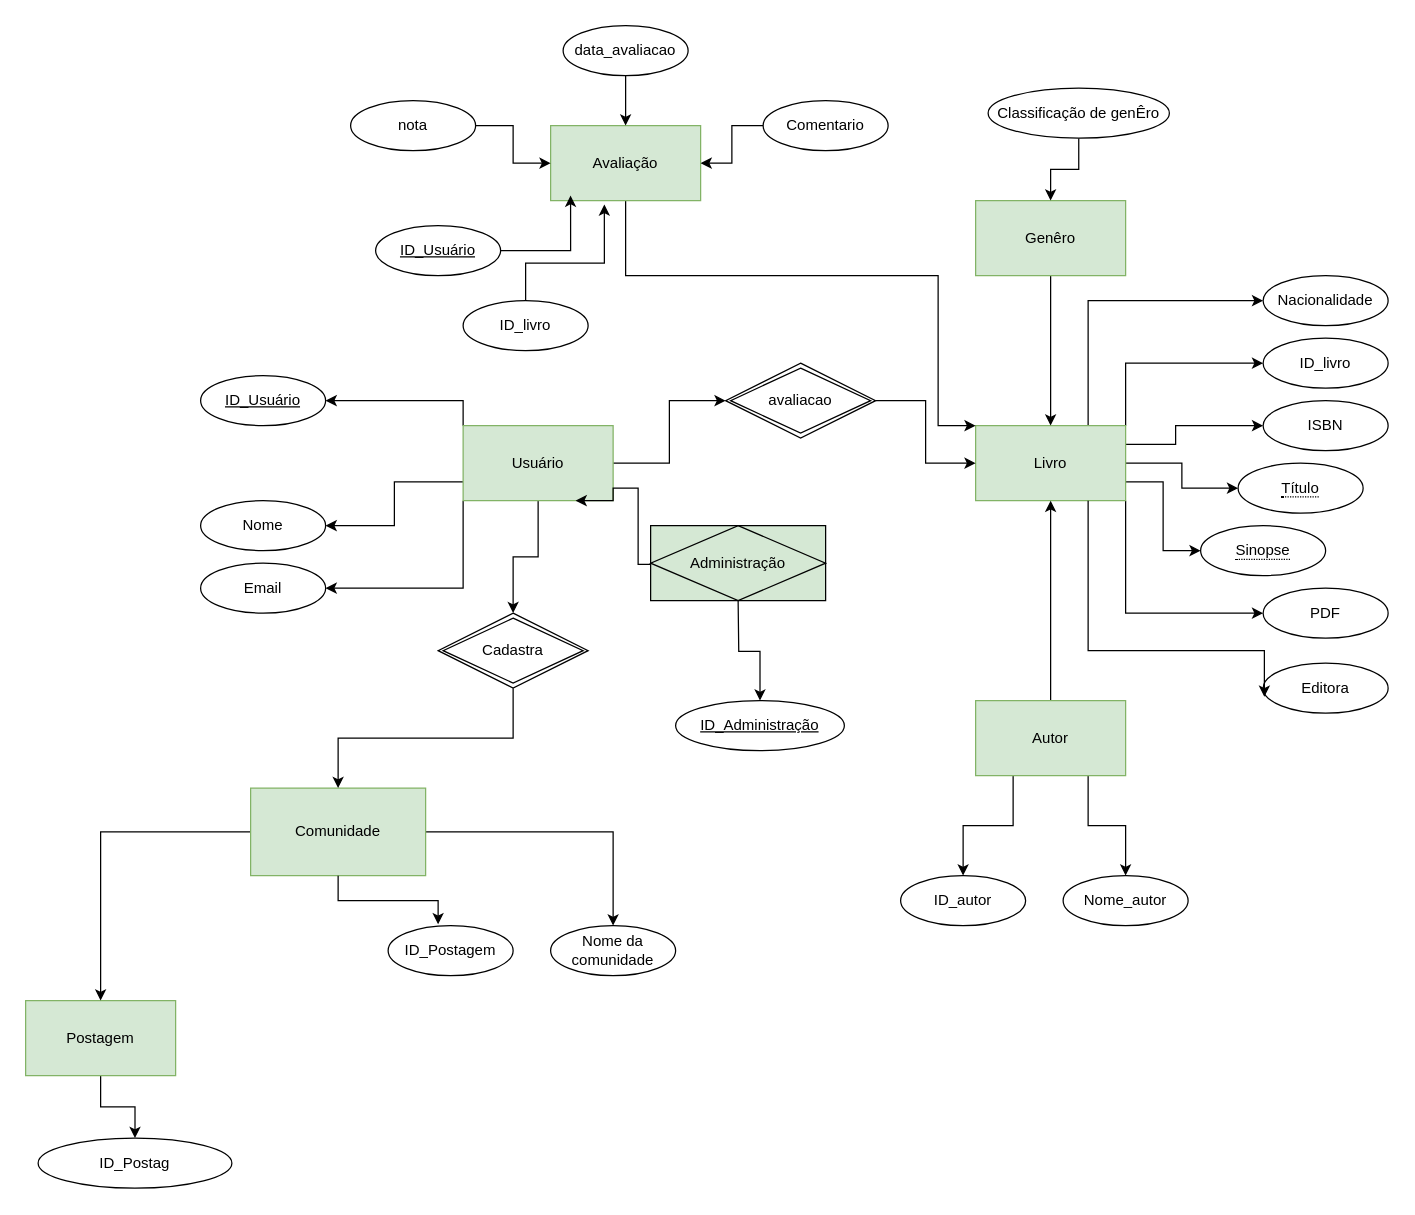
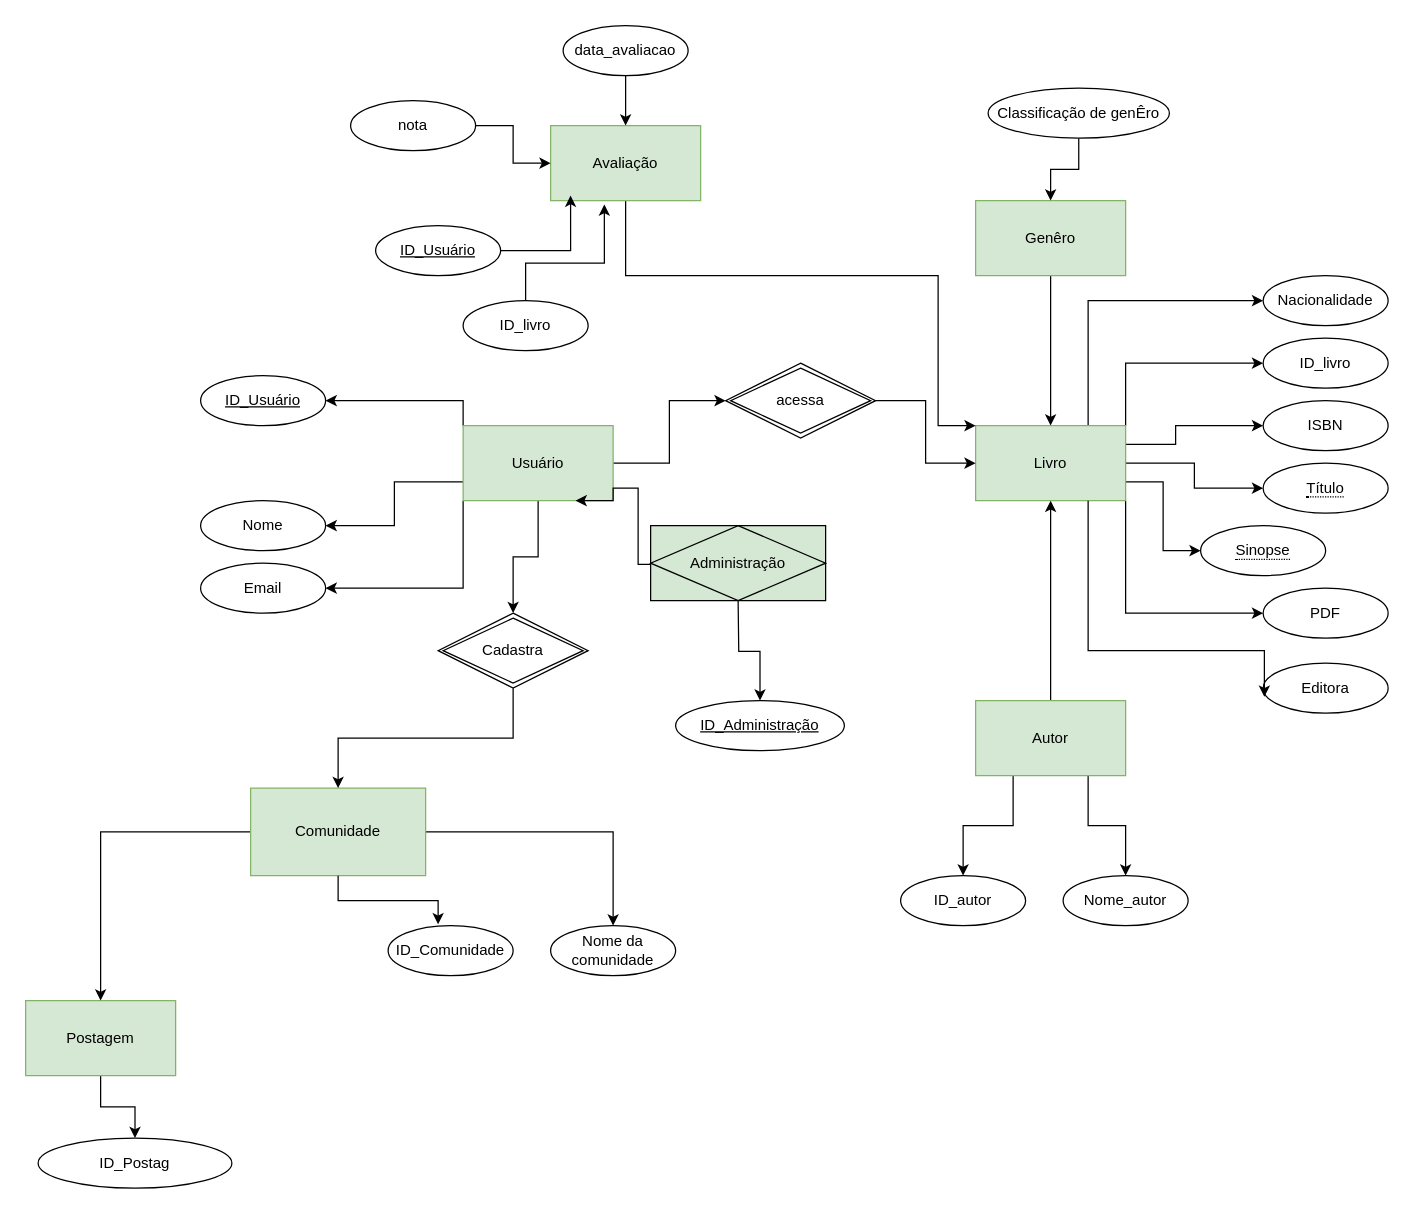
node "Comentario": removed
edge "Comentario" -> "Avaliação": removed
node "avaliacao": label "avaliacao" -> "acessa"
node "Título": moved (1301, 488) -> (1326, 488)
node "ID_Postagem": label "ID_Postagem" -> "ID_Comunidade"
